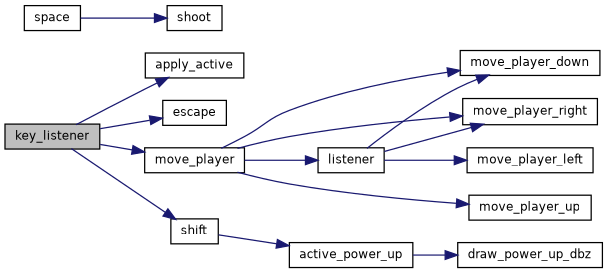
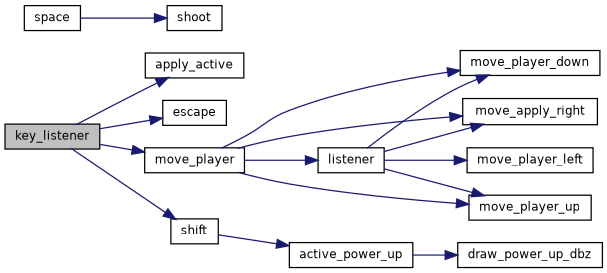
node "move_player_right": label "move_player_right" -> "move_apply_right"
edge "listener" -> "move_player_up": added
